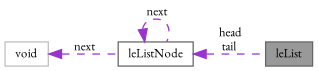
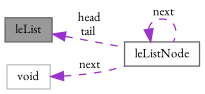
edge "leList" -> "leListNode": reversed
